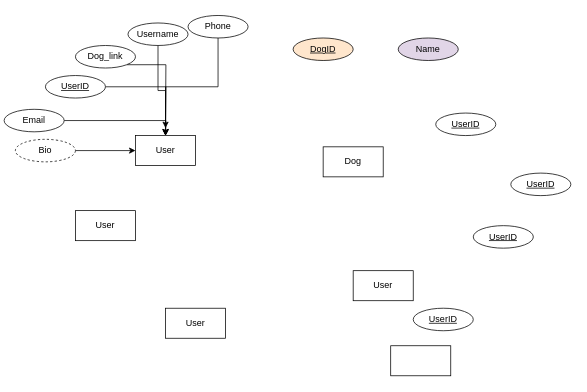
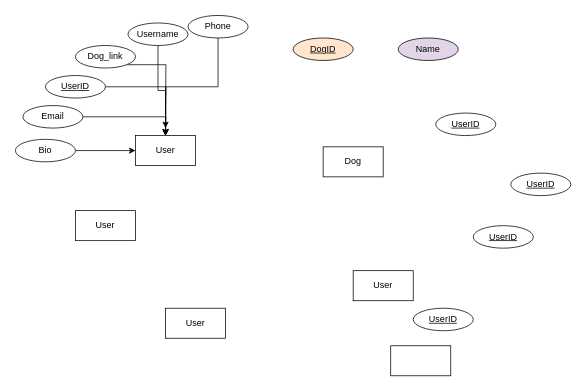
node "Email": moved (34, 120) -> (53, 117)
node "Bio": style dashed -> solid
